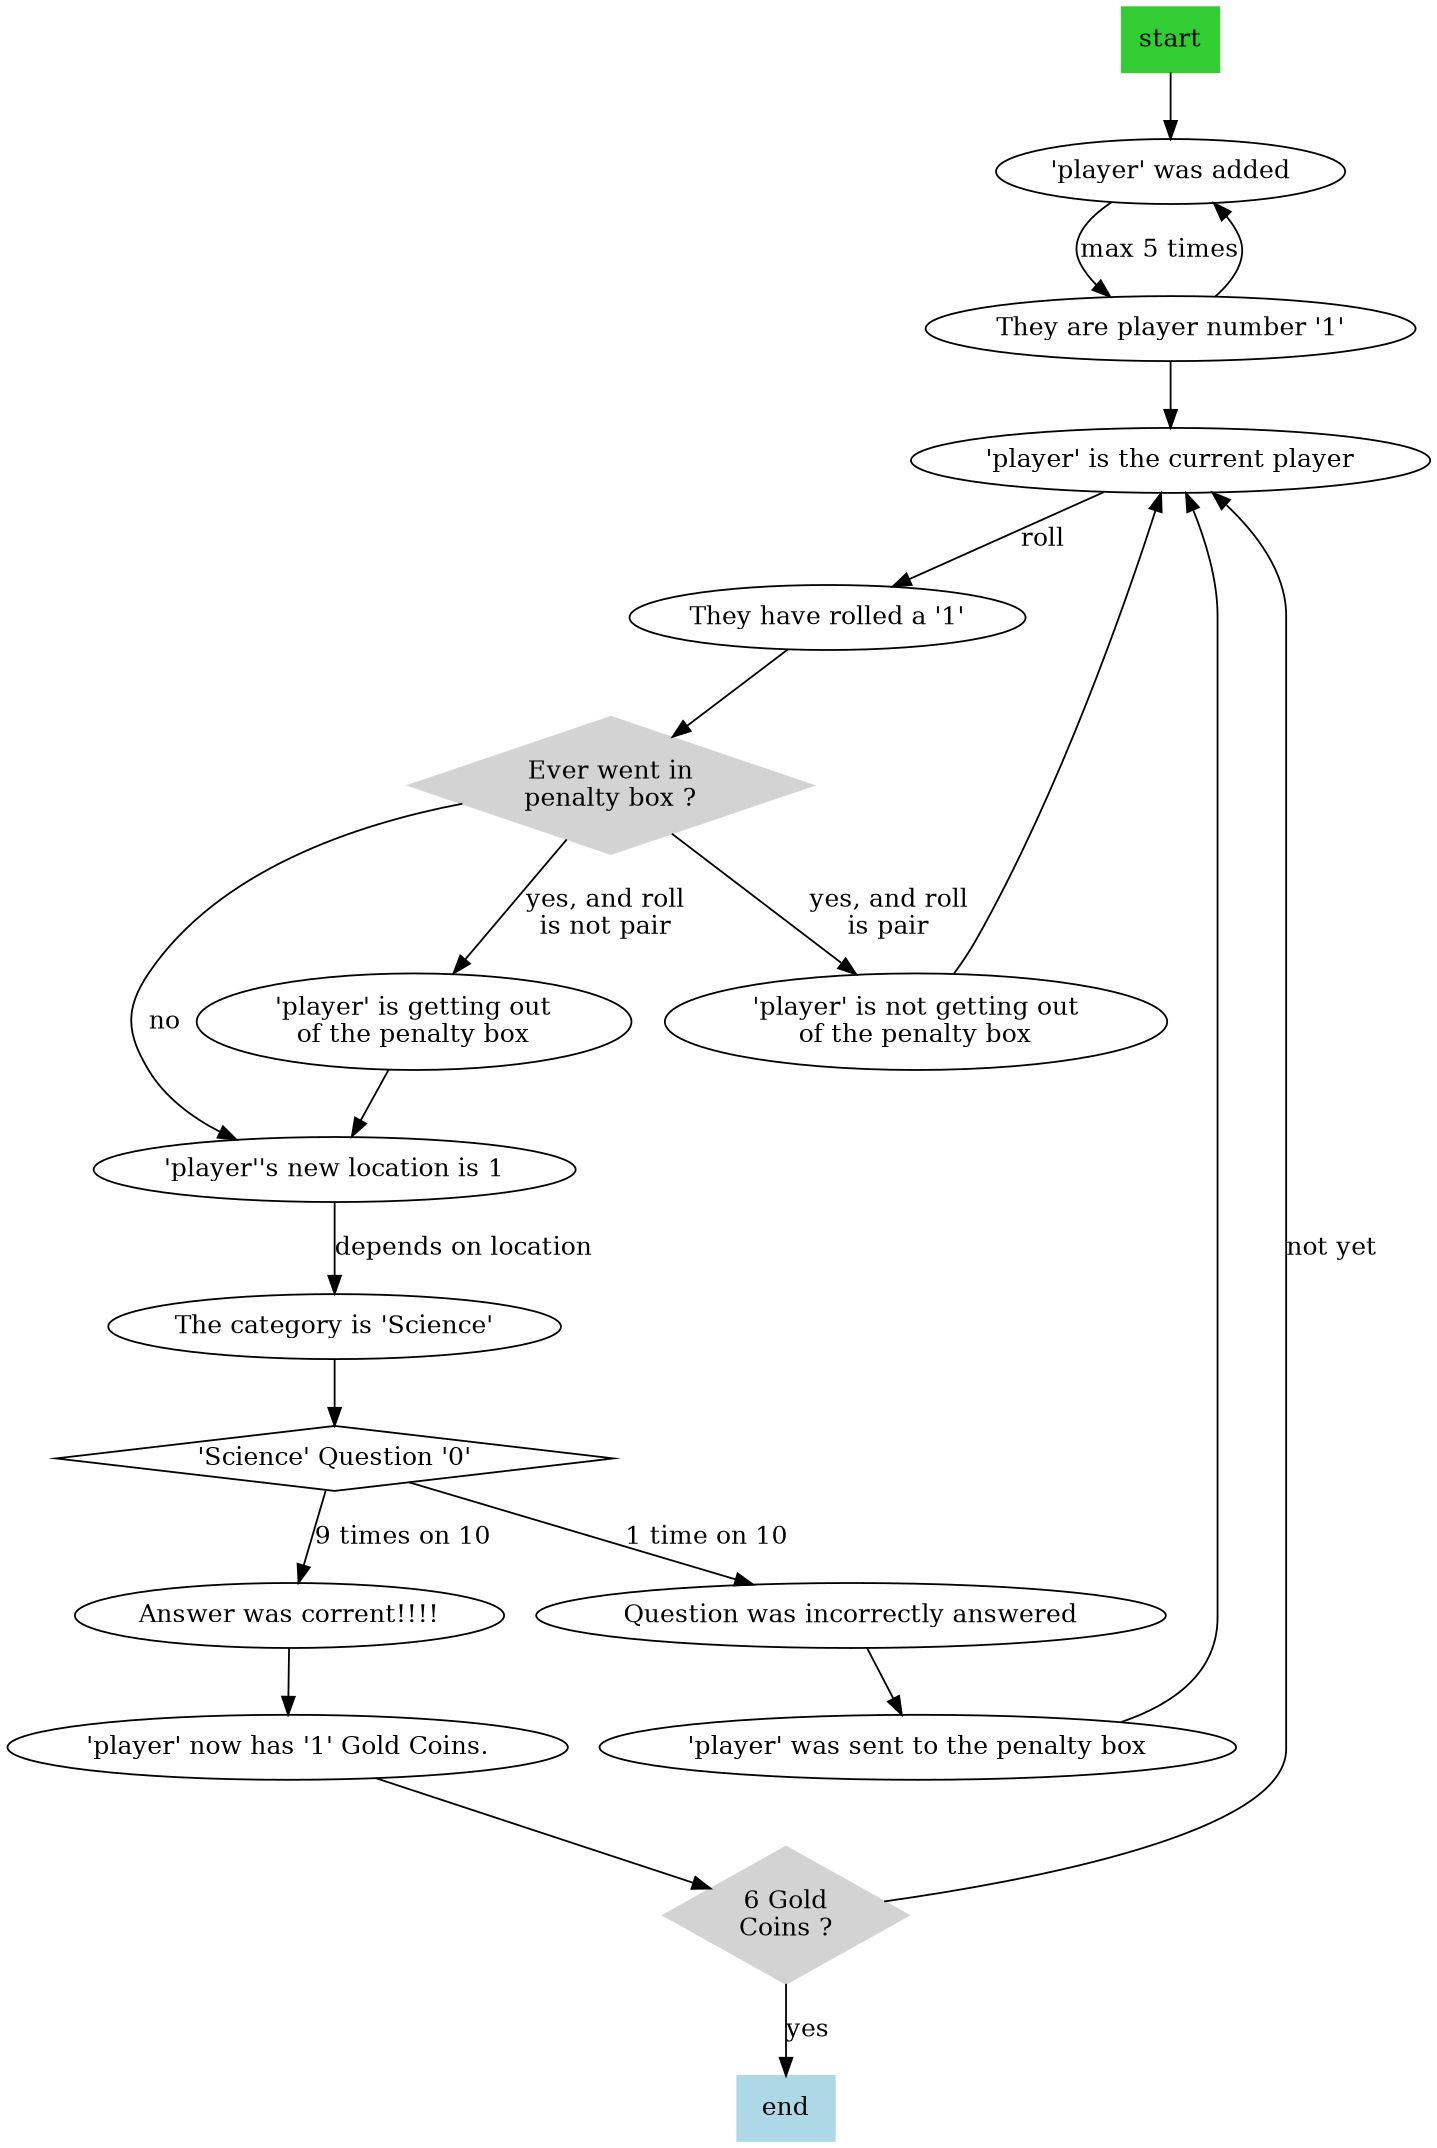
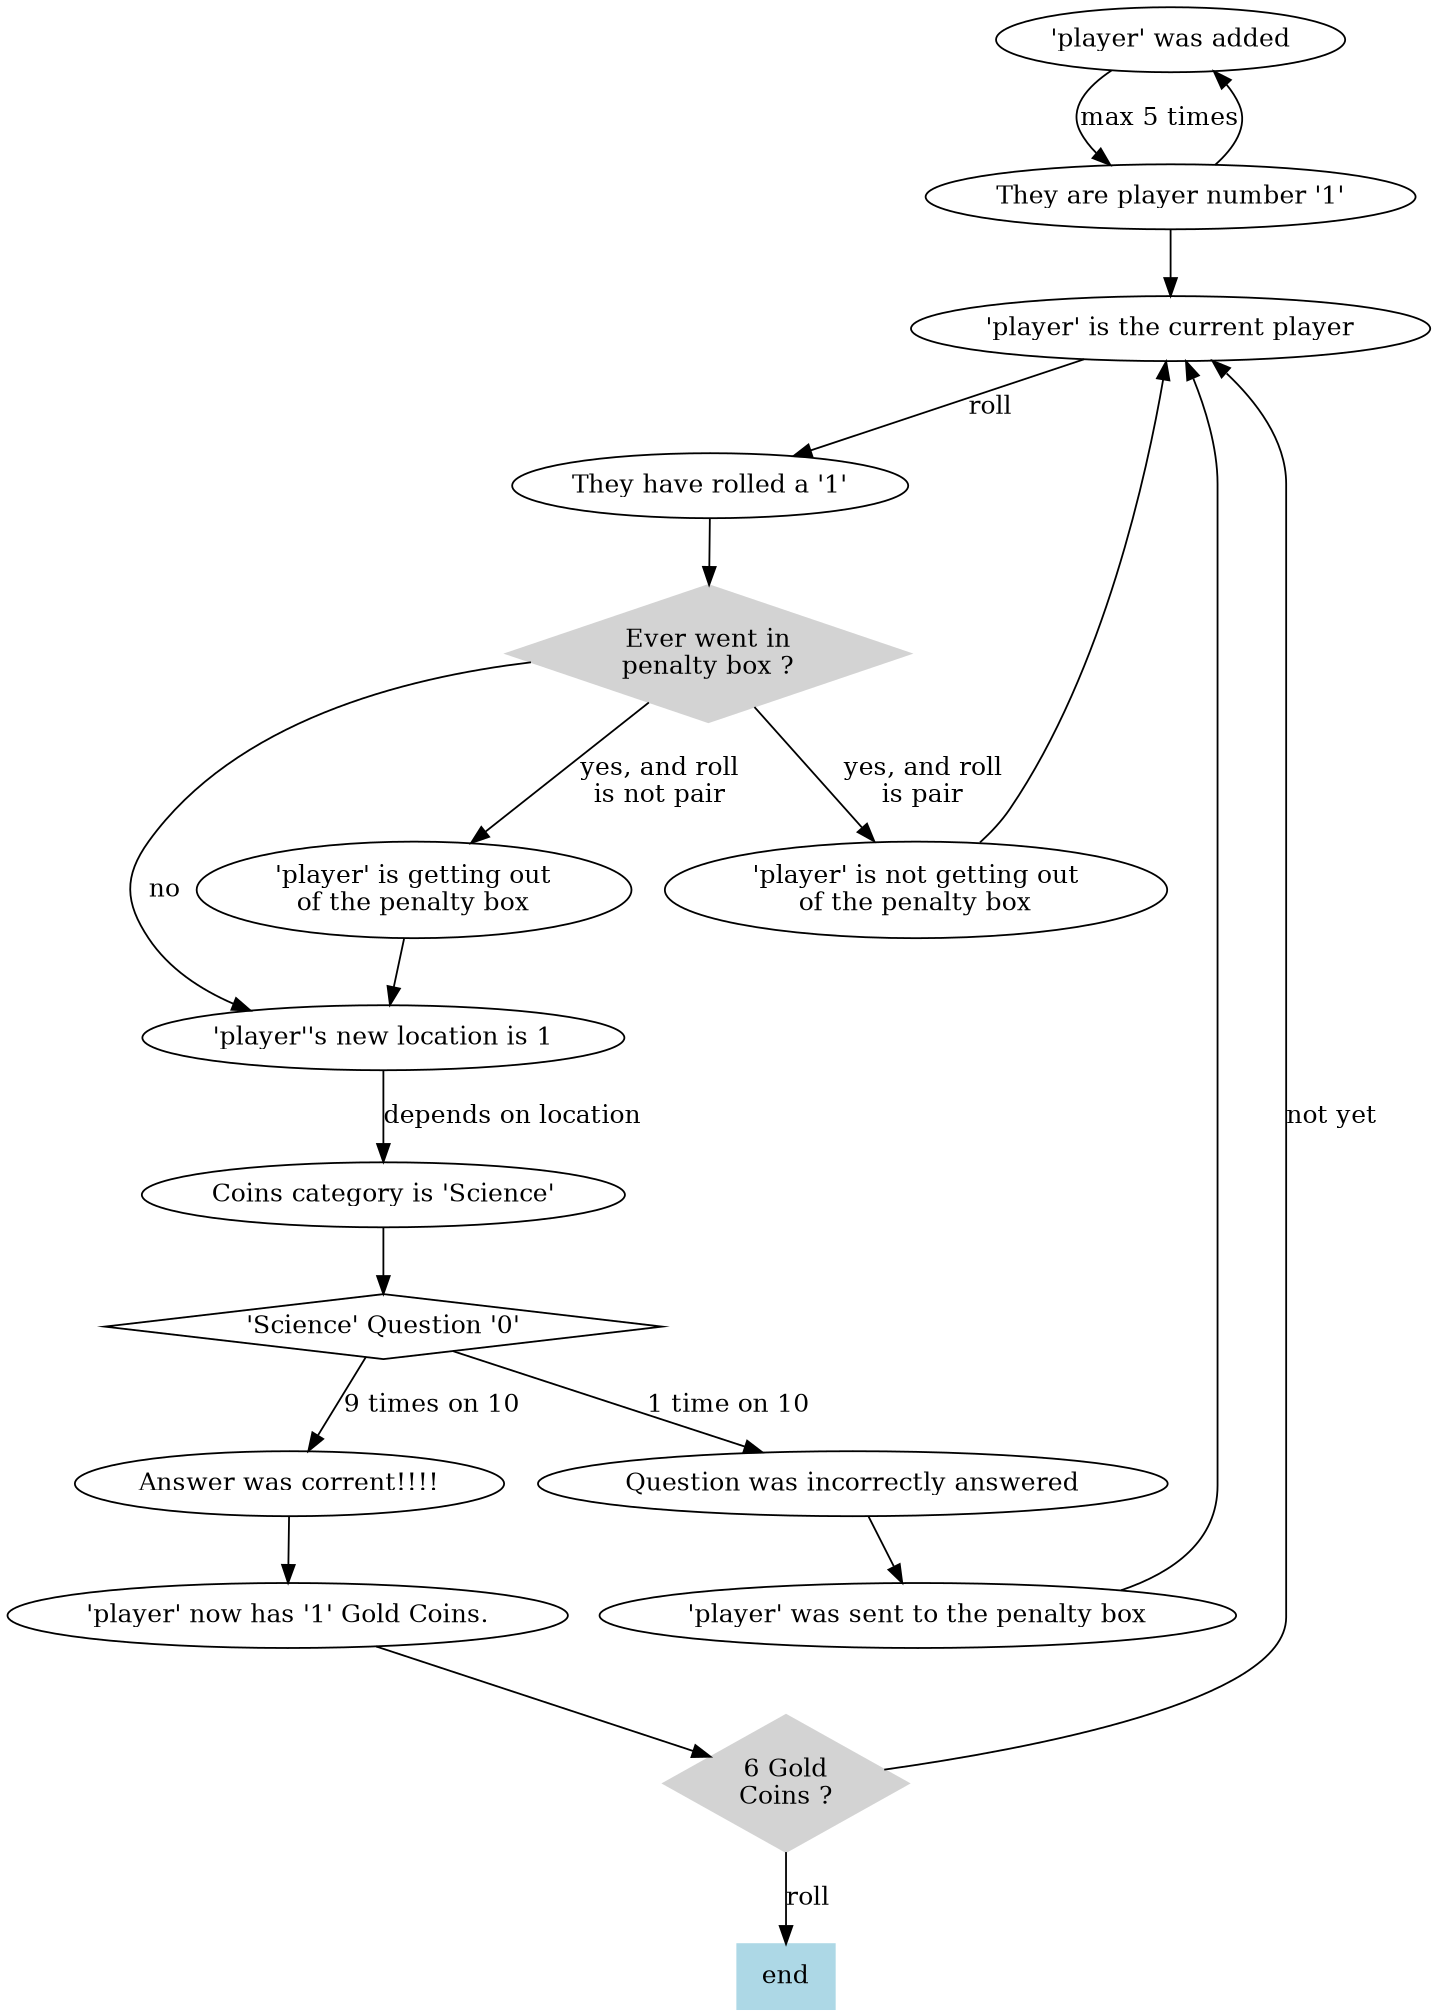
node "start": removed
node "The category is 'Science'": label "The category is 'Science'" -> "Coins category is 'Science'"
edge "6 Gold Coins ?" -> "end": label "yes" -> "roll"
